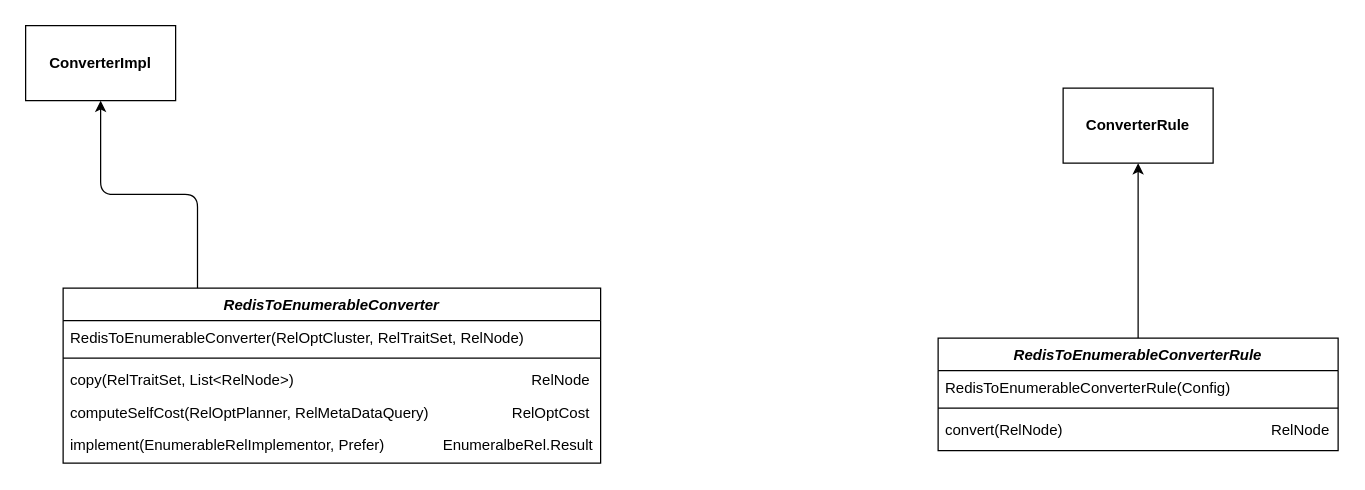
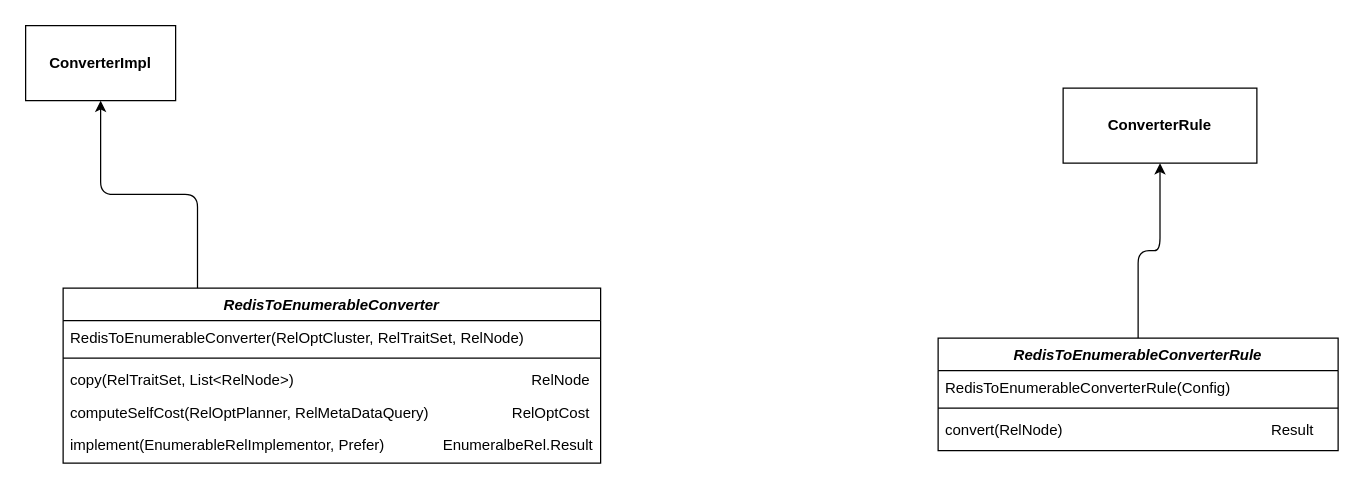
node "ConverterRule": size 150x75 -> 194x75
node "convert(RelNode) RelNode": label "convert(RelNode) RelNode" -> "convert(RelNode) Result"
